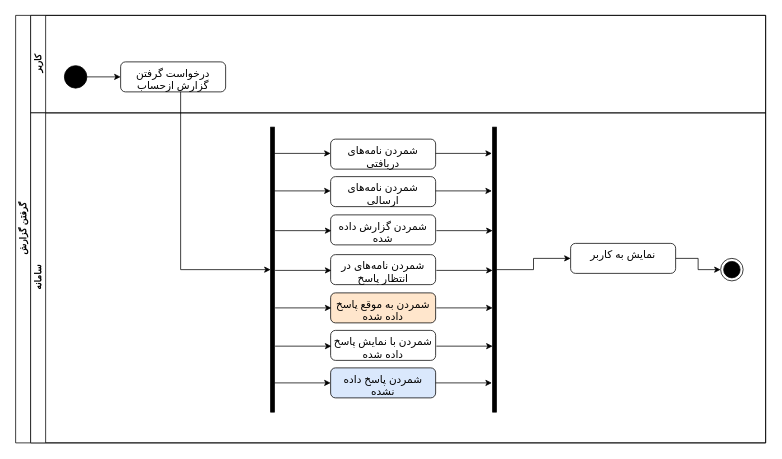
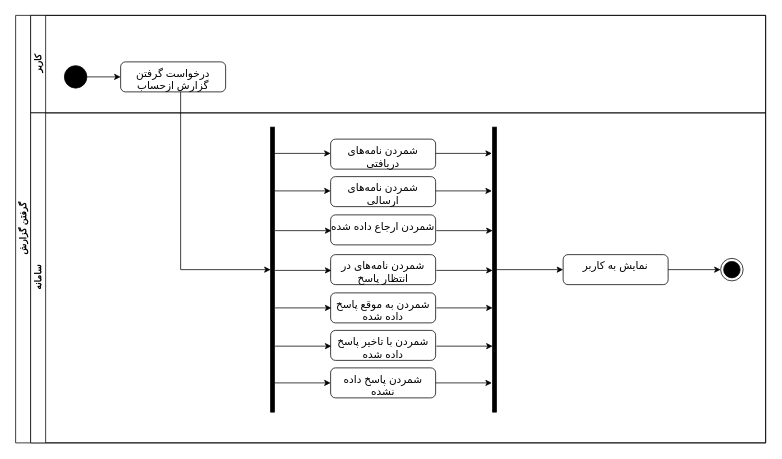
node "شمردن گزارش داده شده": label "شمردن گزارش داده شده" -> "شمردن ارجاع داده شده"
node "نمایش به کاربر": moved (623, 258) -> (615, 270)
node "شمردن به موقع پاسخ داده شده": fillcolor #ffe6cc -> #ffffff
node "شمردن با نمایش پاسخ داده شده": label "شمردن با نمایش پاسخ داده شده" -> "شمردن با تاخیر پاسخ داده شده"
node "شمردن پاسخ داده نشده": fillcolor #dae8fc -> #ffffff
